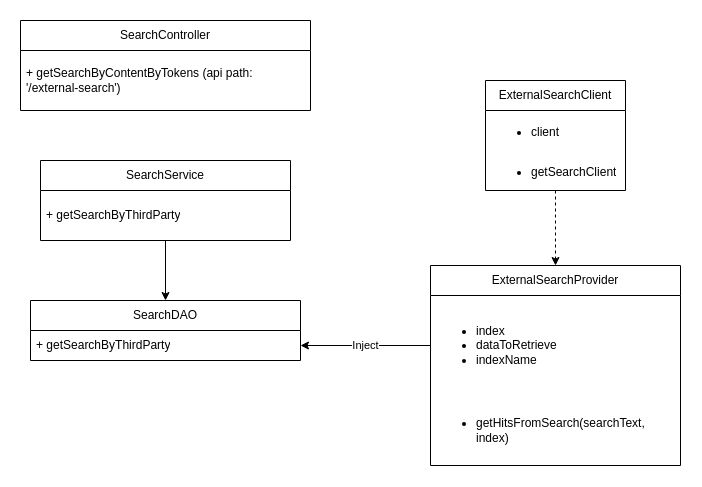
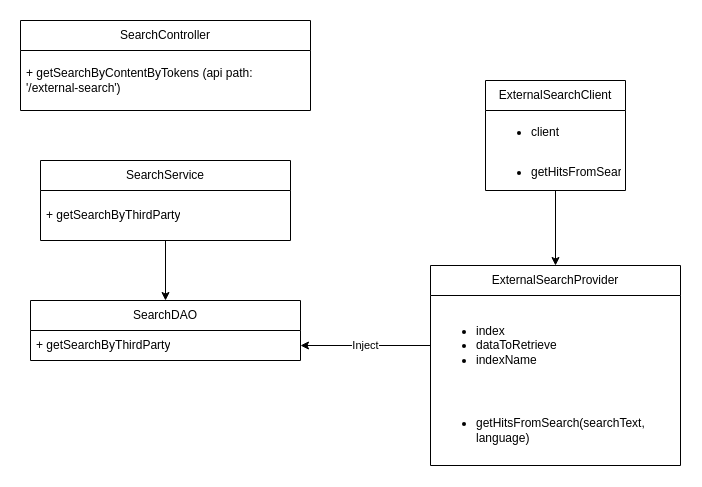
node "getSearchClient": label "getSearchClient" -> "getHitsFromSearch"
edge "ExternalSearchClient" -> "ExternalSearchProvider": style dashed -> solid
node "getHitsFromSearch(searchText, index)": label "getHitsFromSearch(searchText, index)" -> "getHitsFromSearch(searchText, language)"
